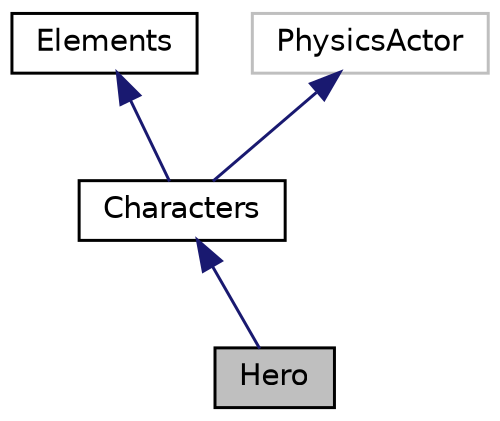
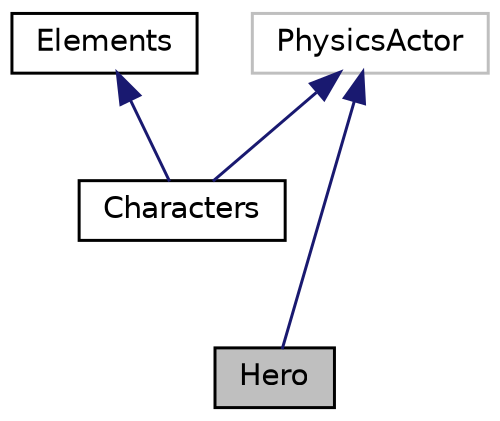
edge "Hero" -> "Characters": now "Hero" -> "PhysicsActor"
